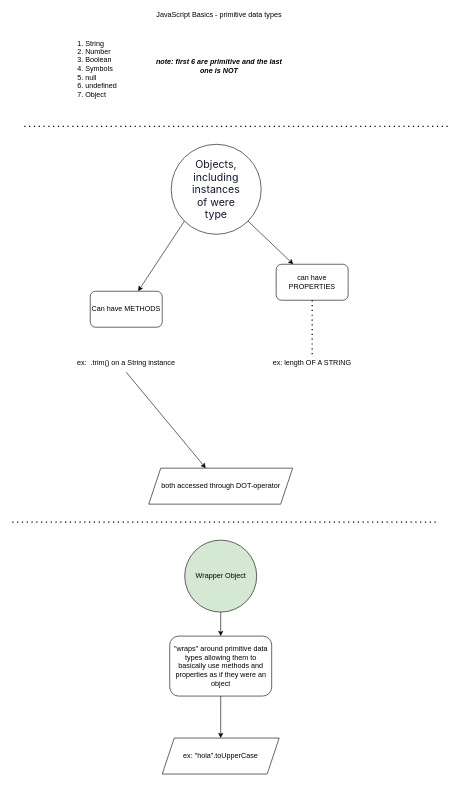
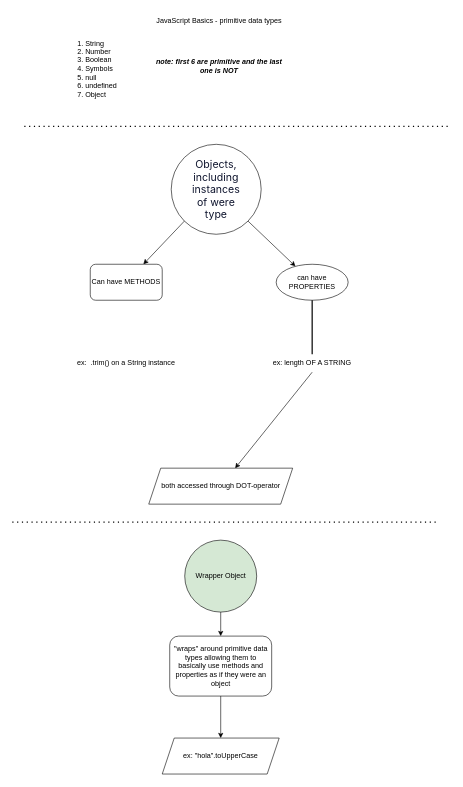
node "JavaScript Basics - primitive data types": moved (219, 15) -> (219, 21)
node "can have PROPERTIES": shape rounded rectangle -> ellipse
node "Can have METHODS": moved (126, 309) -> (126, 282)
edge "can have PROPERTIES" -- "ex: length OF A STRING": style dashed -> solid
edge "ex: length OF A STRING" -> "both accessed through DOT-operator": added
edge "ex: .trim() on a String instance" -> "both accessed through DOT-operator": removed
